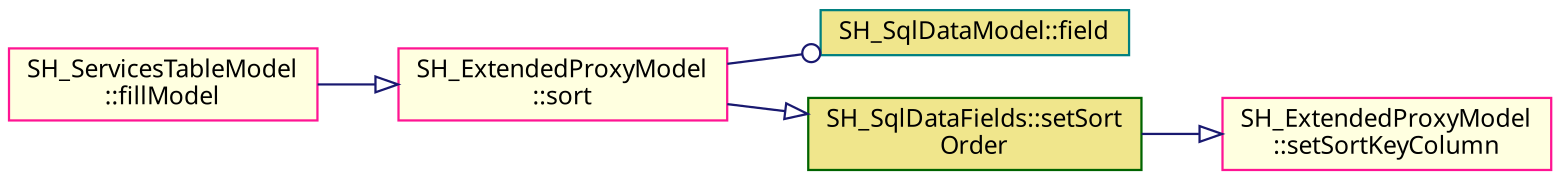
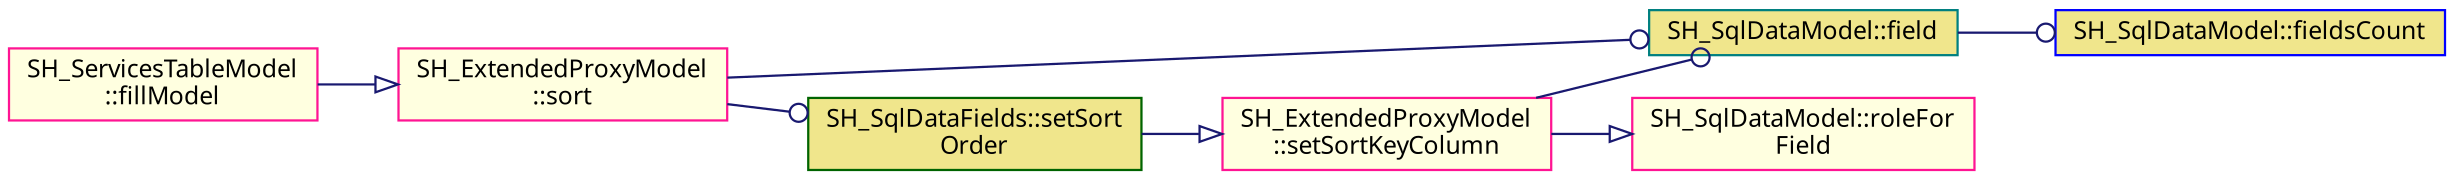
node "SH_SqlDataModel::fieldsCount": added
edge "SH_ExtendedProxyModel ::setSortKeyColumn" -> "SH_SqlDataModel::field": added
edge "SH_ExtendedProxyModel ::sort" -> "SH_SqlDataFields::setSort Order": arrowhead onormal -> odot
node "SH_SqlDataModel::roleFor Field": added
